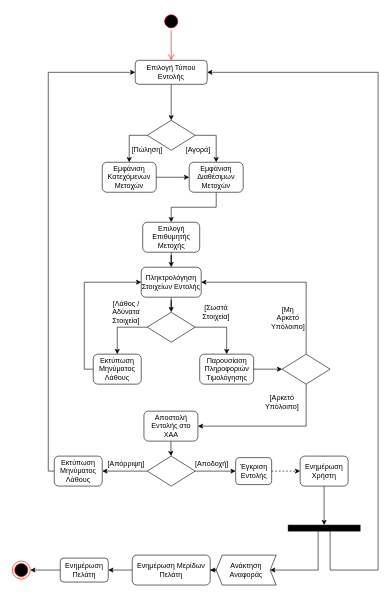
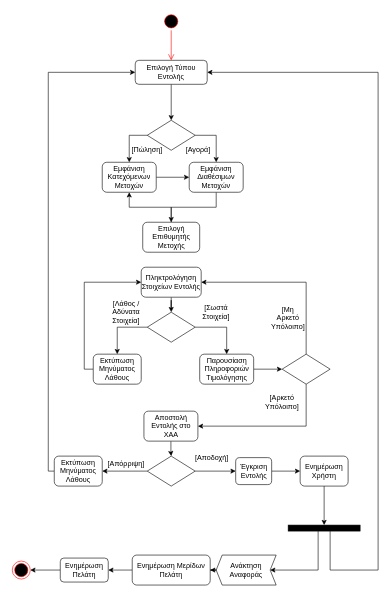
edge "Επιλογή Επιθυμητής Μετοχής" -> "Πληκτρολόγηση Στοιχείων Εντολής": now "Επιλογή Επιθυμητής Μετοχής" -> "Εμφάνιση Κατεχόμενων Μετοχών"
node "[Αποδοχή]": moved (212, 464) -> (212, 458)
edge "Έγκριση Εντολής" -> "Ενημέρωση Χρήστη": style dashed -> solid
